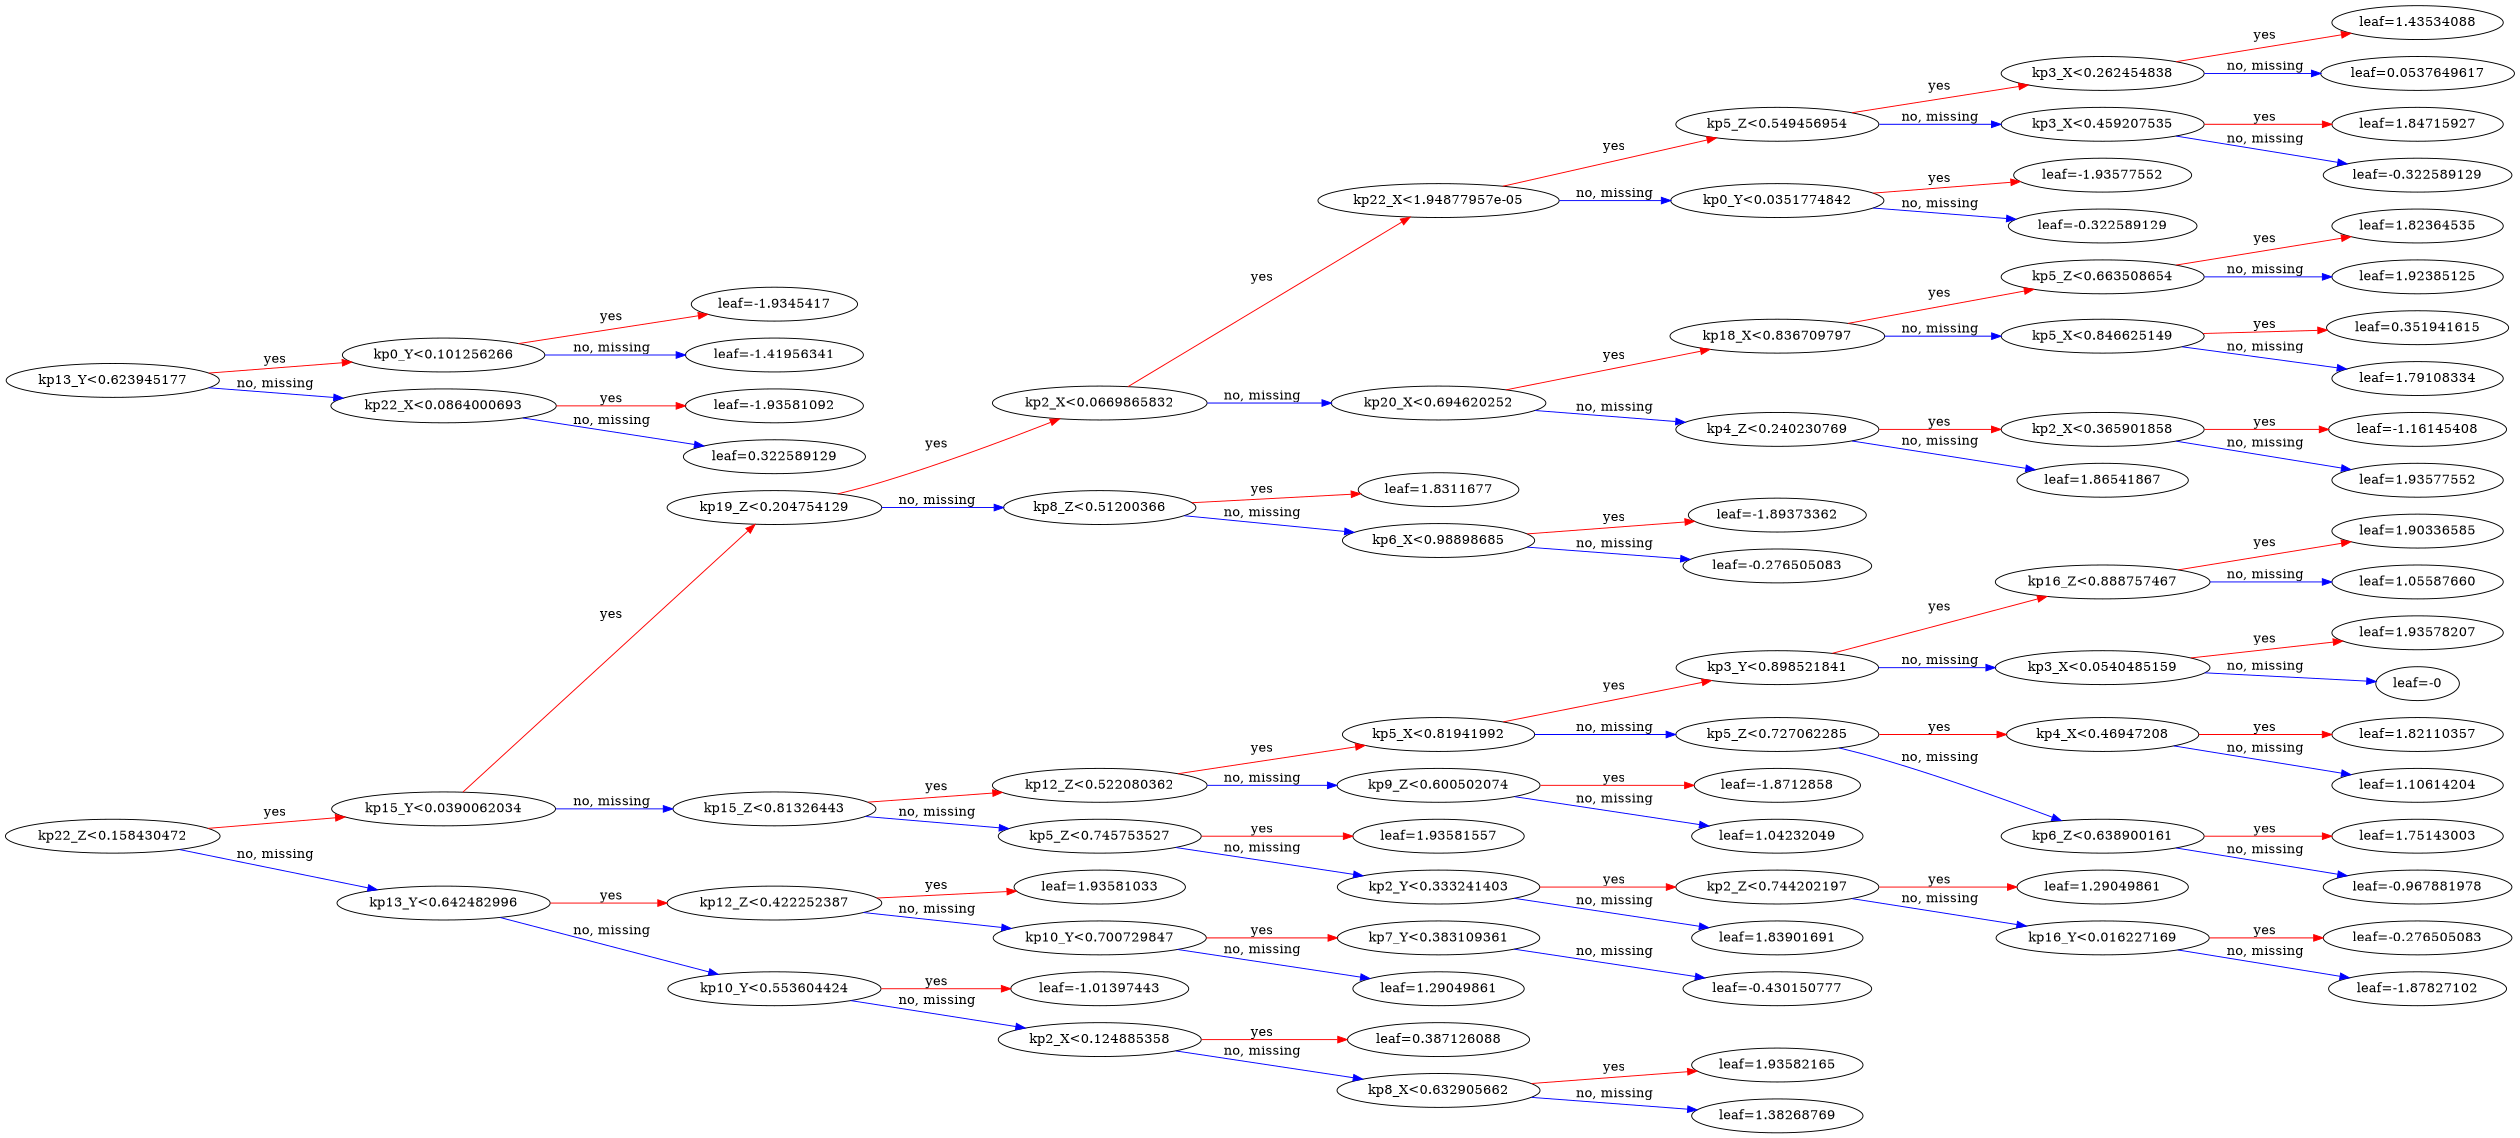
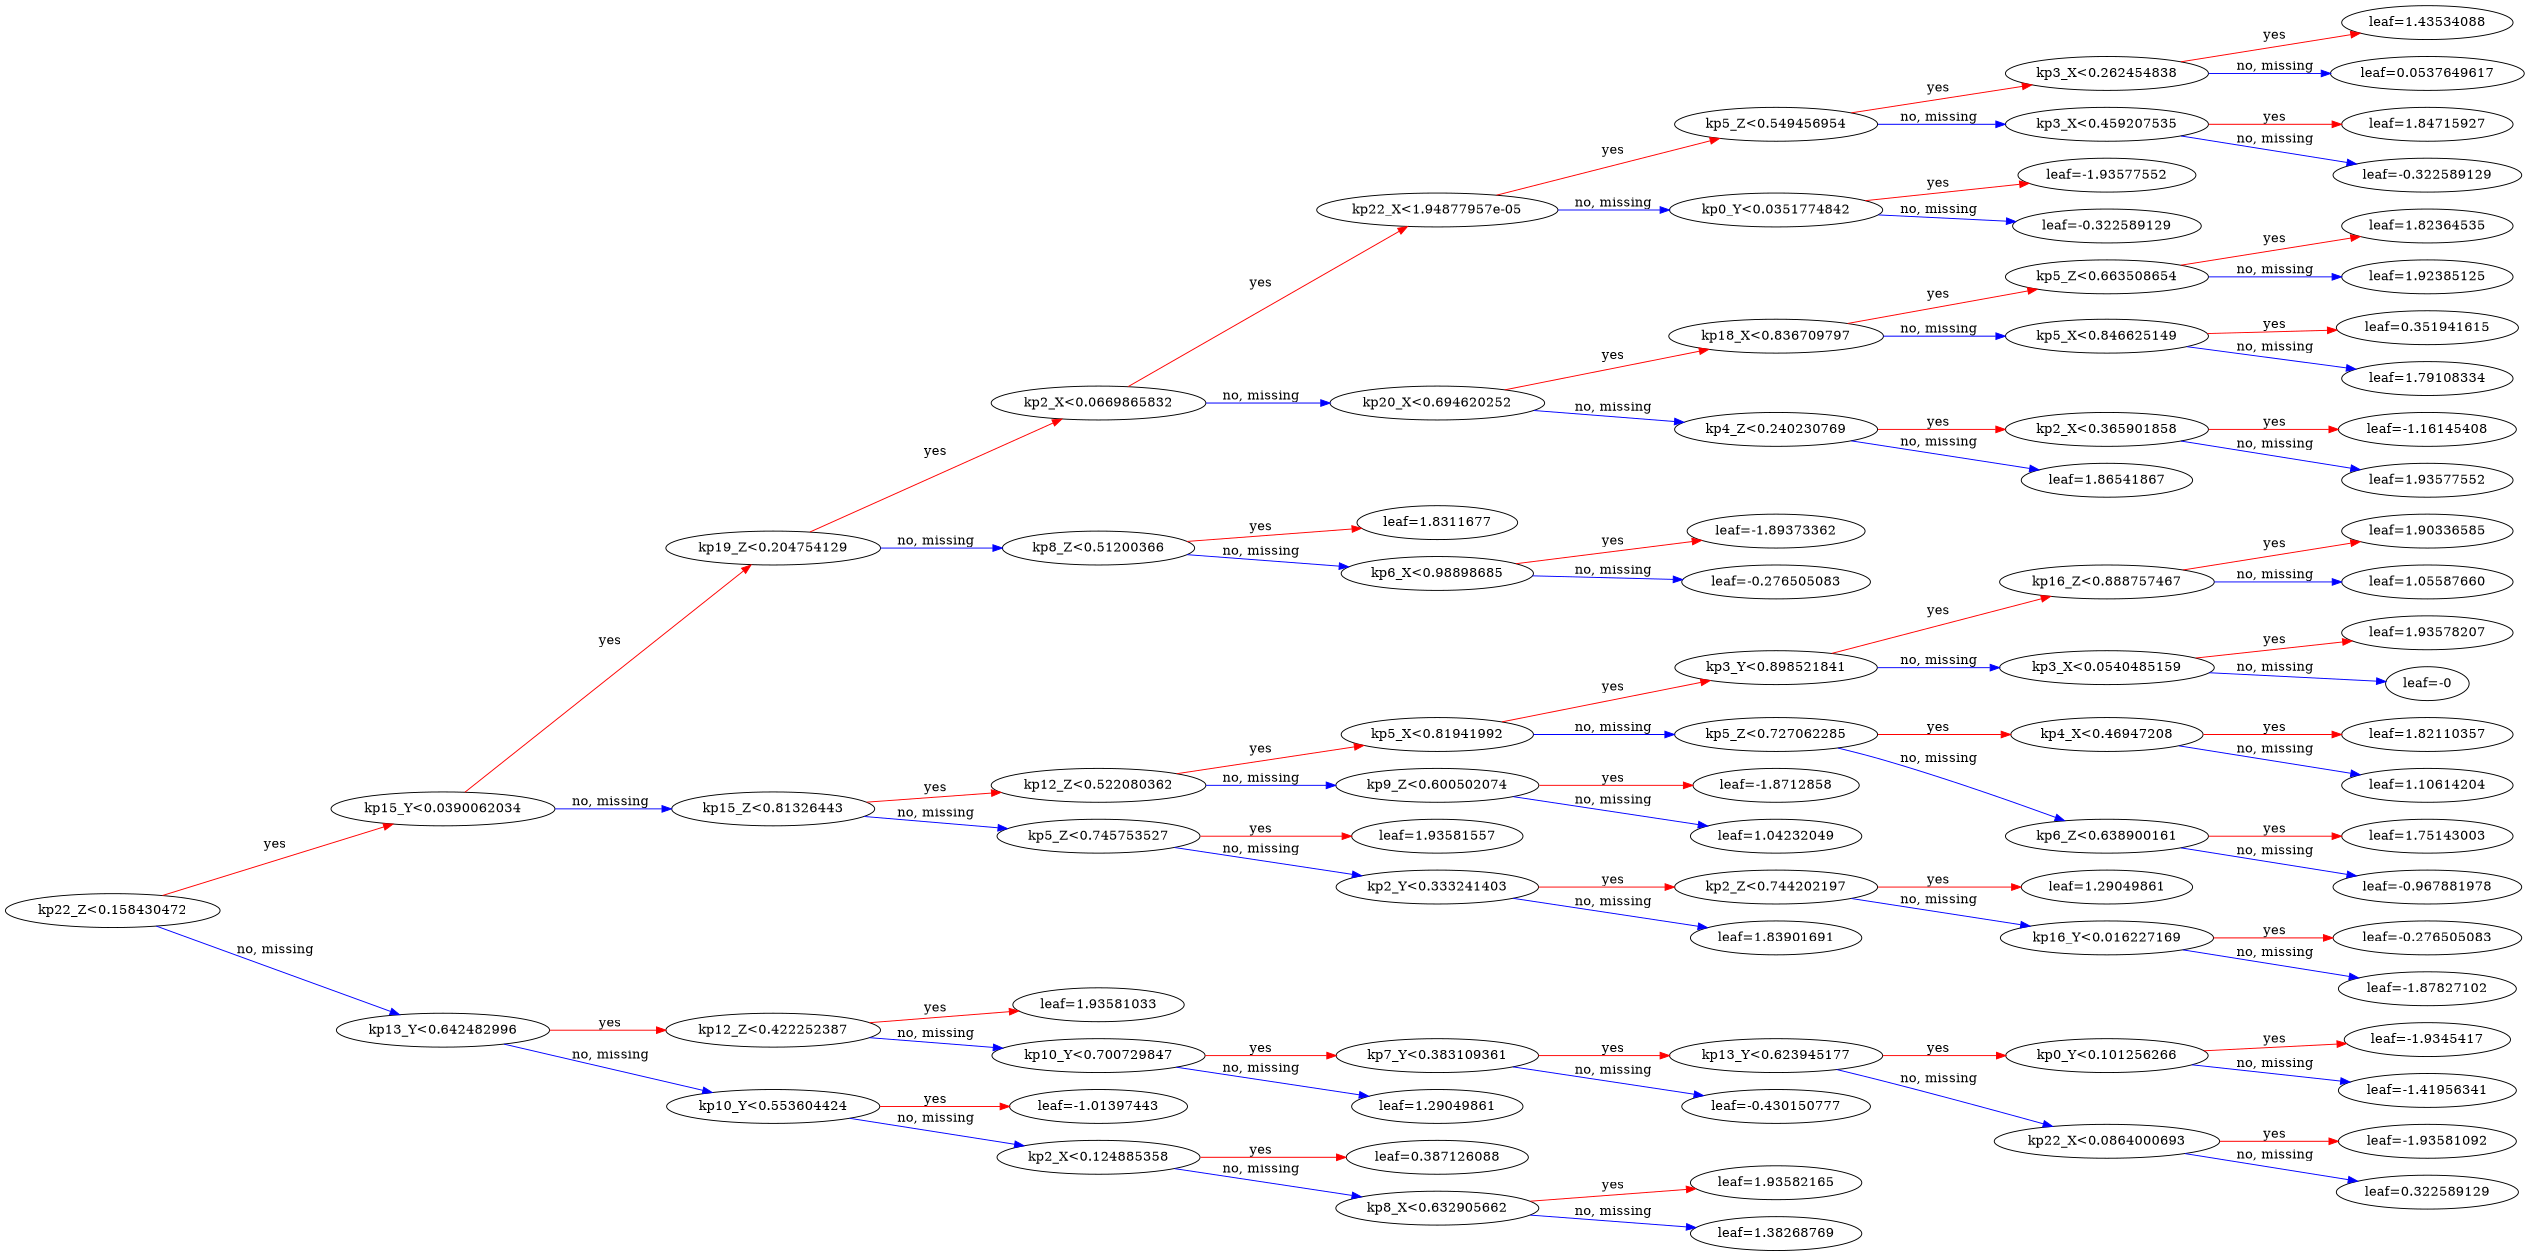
edge "kp7_Y<0.383109361" -> "kp13_Y<0.623945177": added, label "yes"
